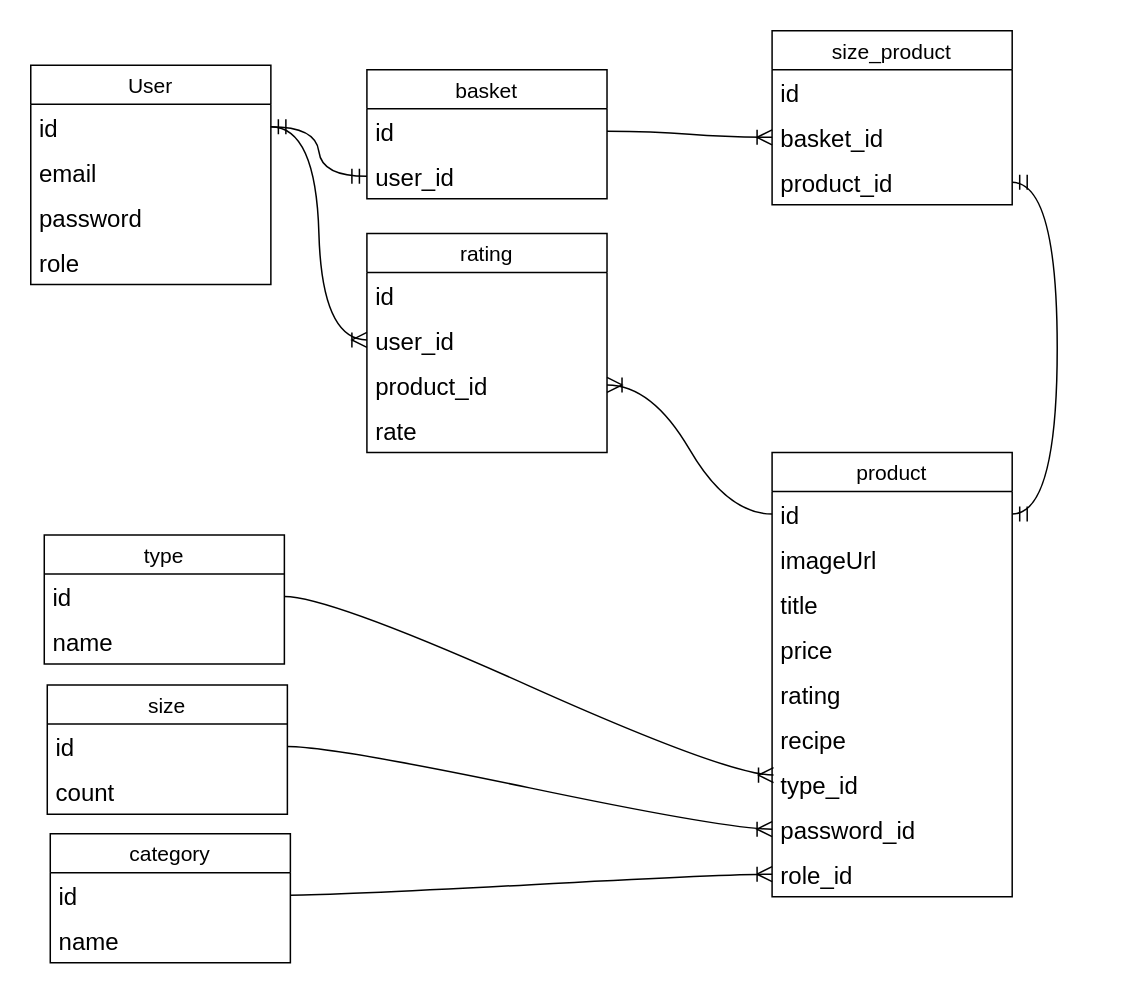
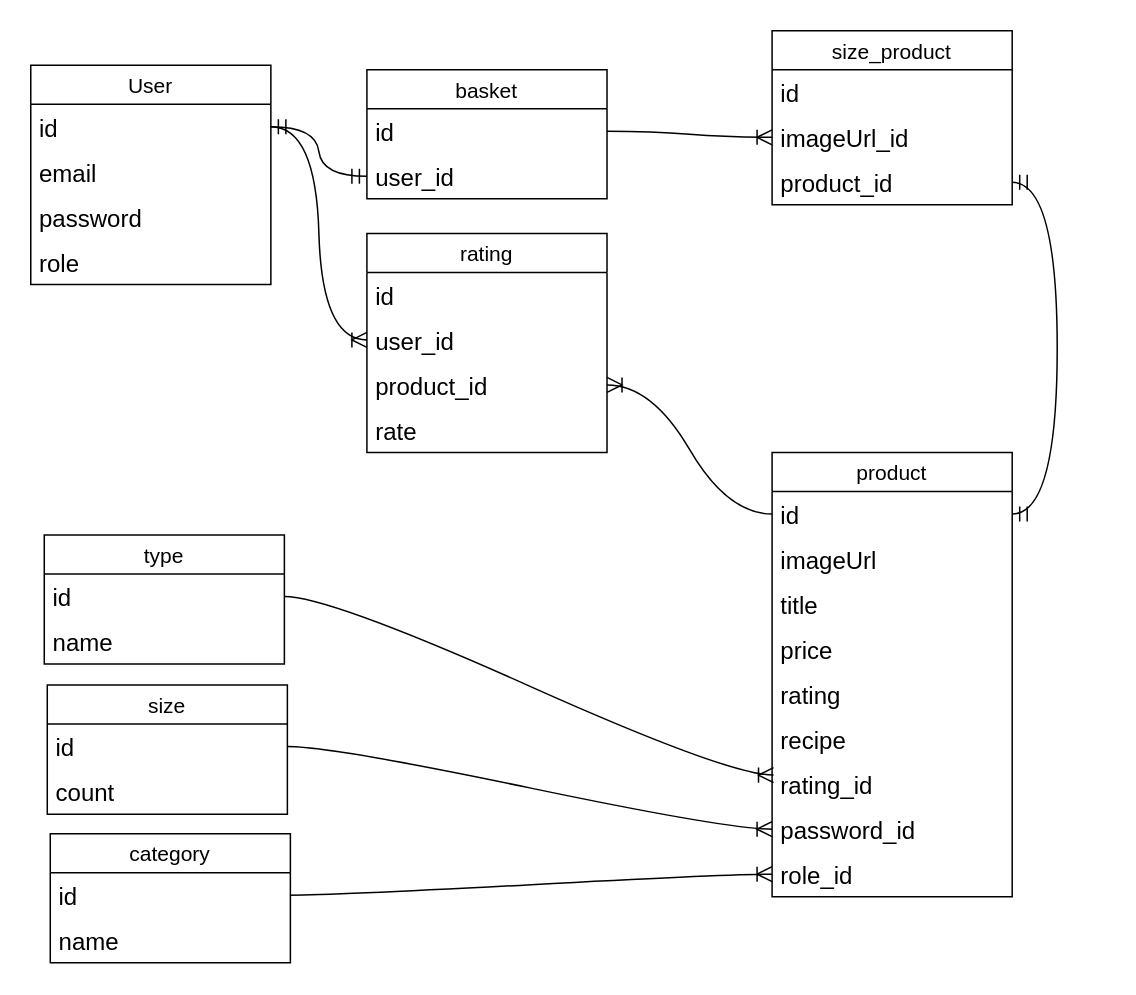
node "basket_id": label "basket_id" -> "imageUrl_id"
node "type_id": label "type_id" -> "rating_id"
